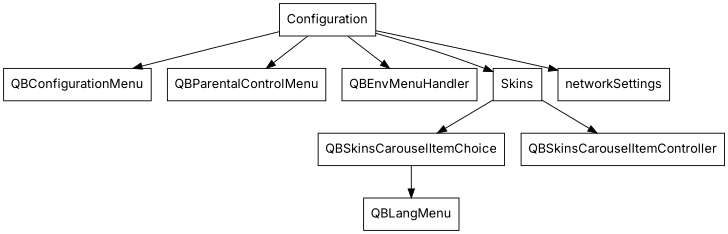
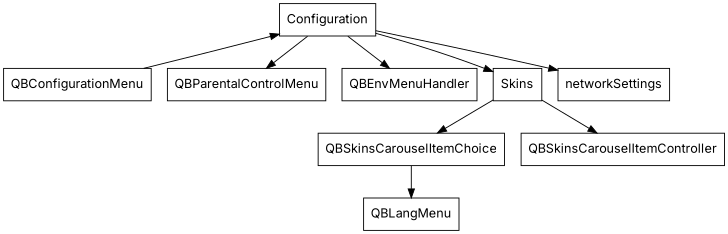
edge "Configuration" -> "QBConfigurationMenu": reversed
